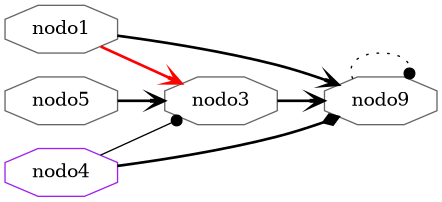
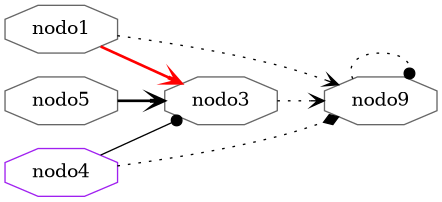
edge "nodo1" -> "nodo9": style bold -> dotted
edge "nodo3" -> "nodo9": style bold -> dotted
edge "nodo4" -> "nodo9": style bold -> dotted
